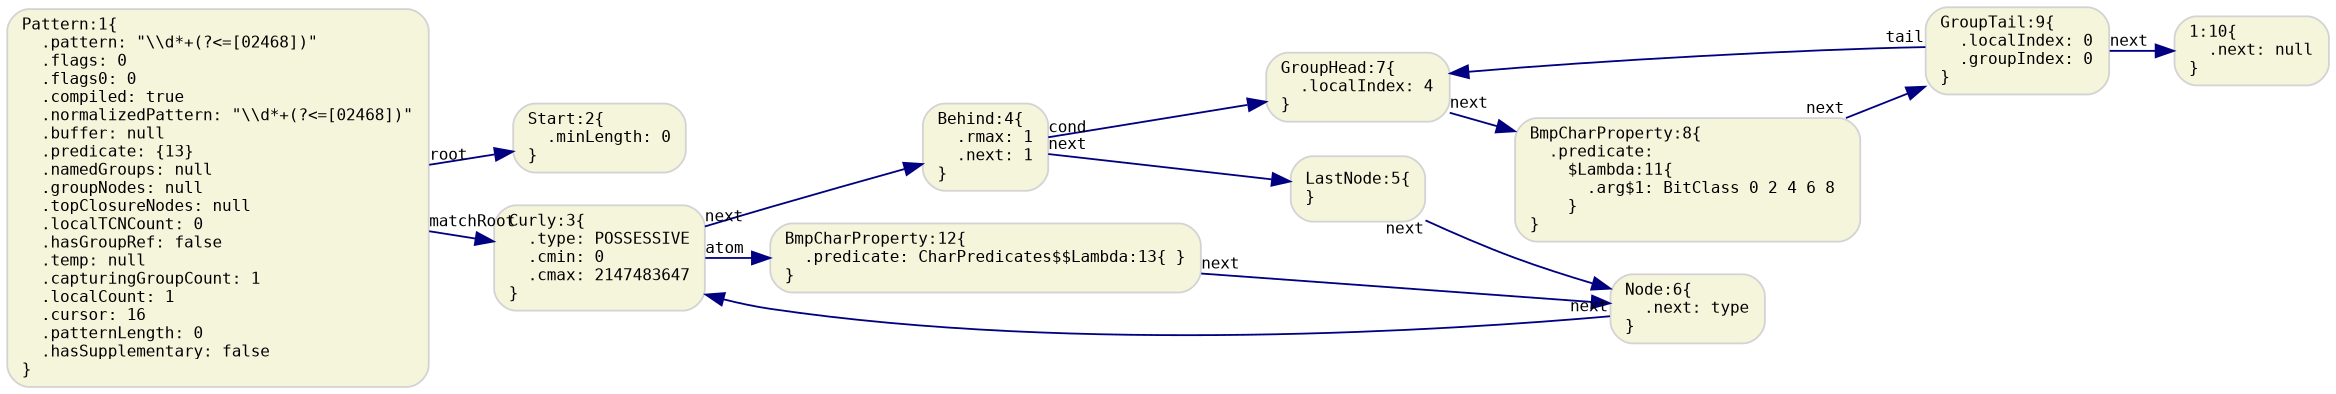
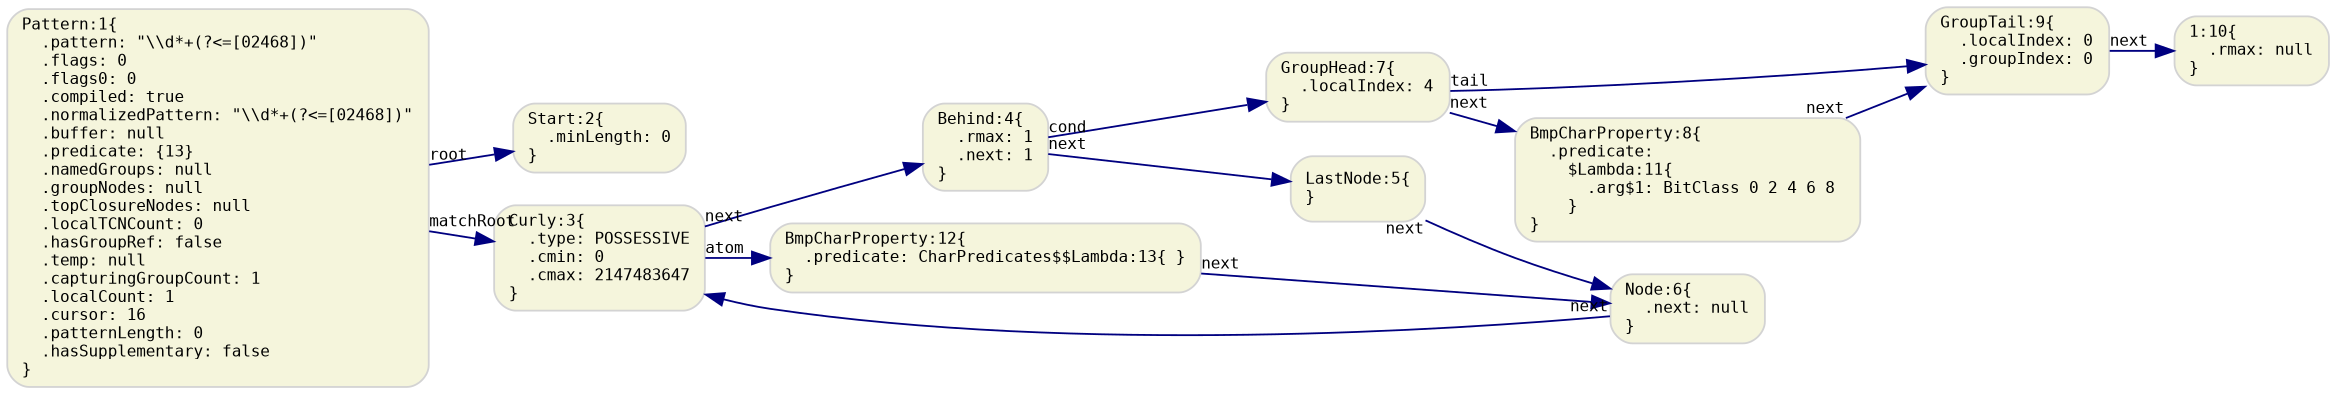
node "1:10{ .next: null }": label "1:10{ .next: null }" -> "1:10{ .rmax: null }"
edge "GroupTail:9{ .localIndex: 0 .groupIndex: 0 }" -> "GroupHead:7{ .localIndex: 4 }": reversed
node "Node:6{ .next: type }": label "Node:6{ .next: type }" -> "Node:6{ .next: null }"
